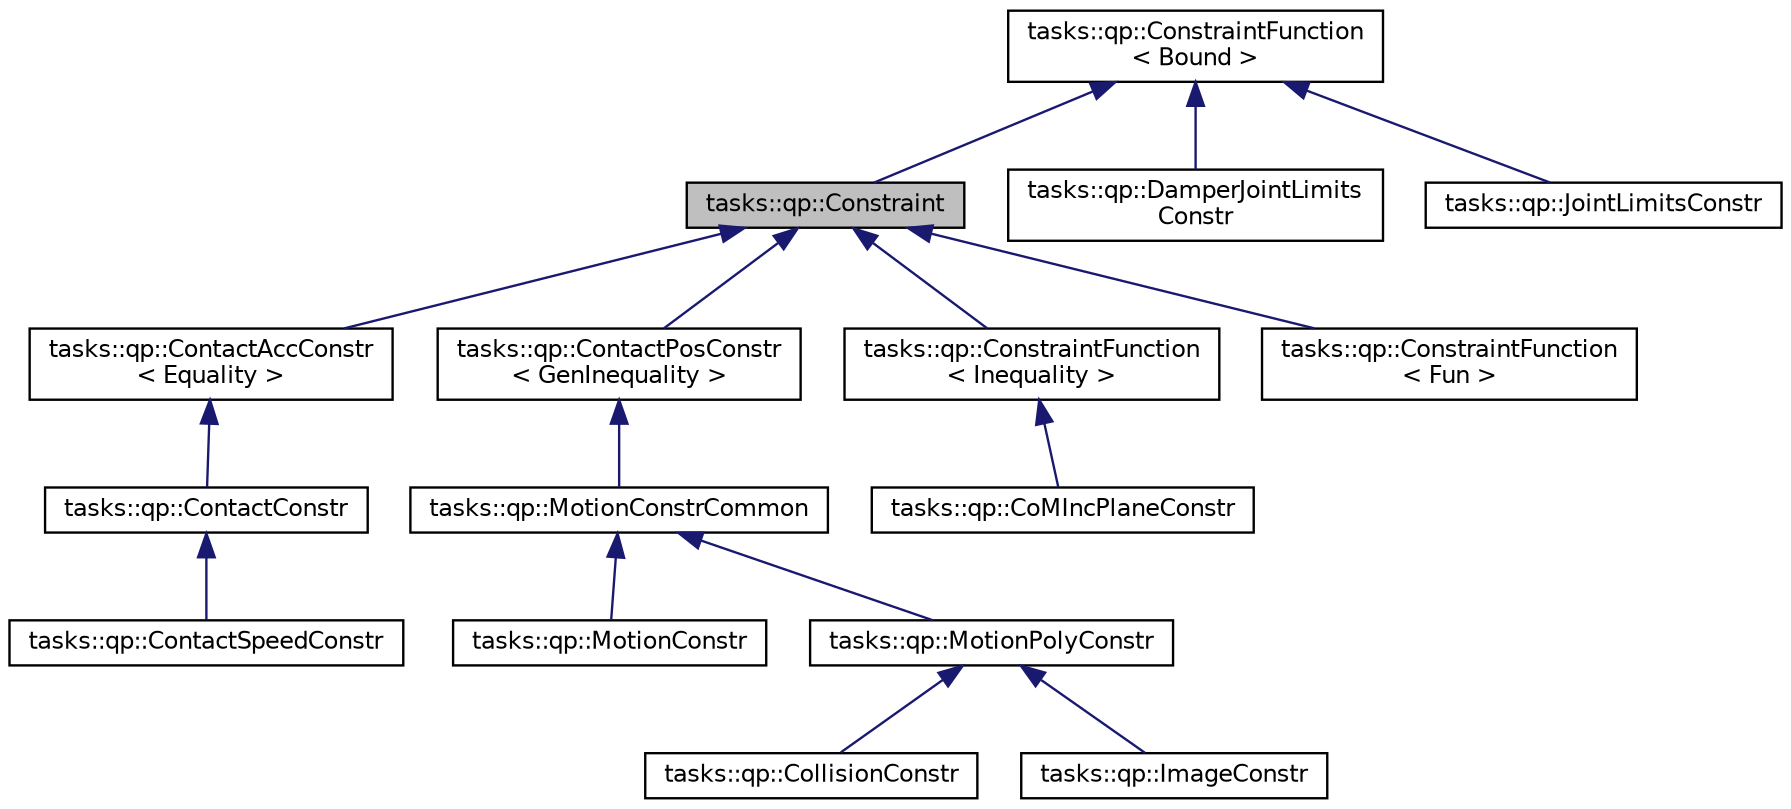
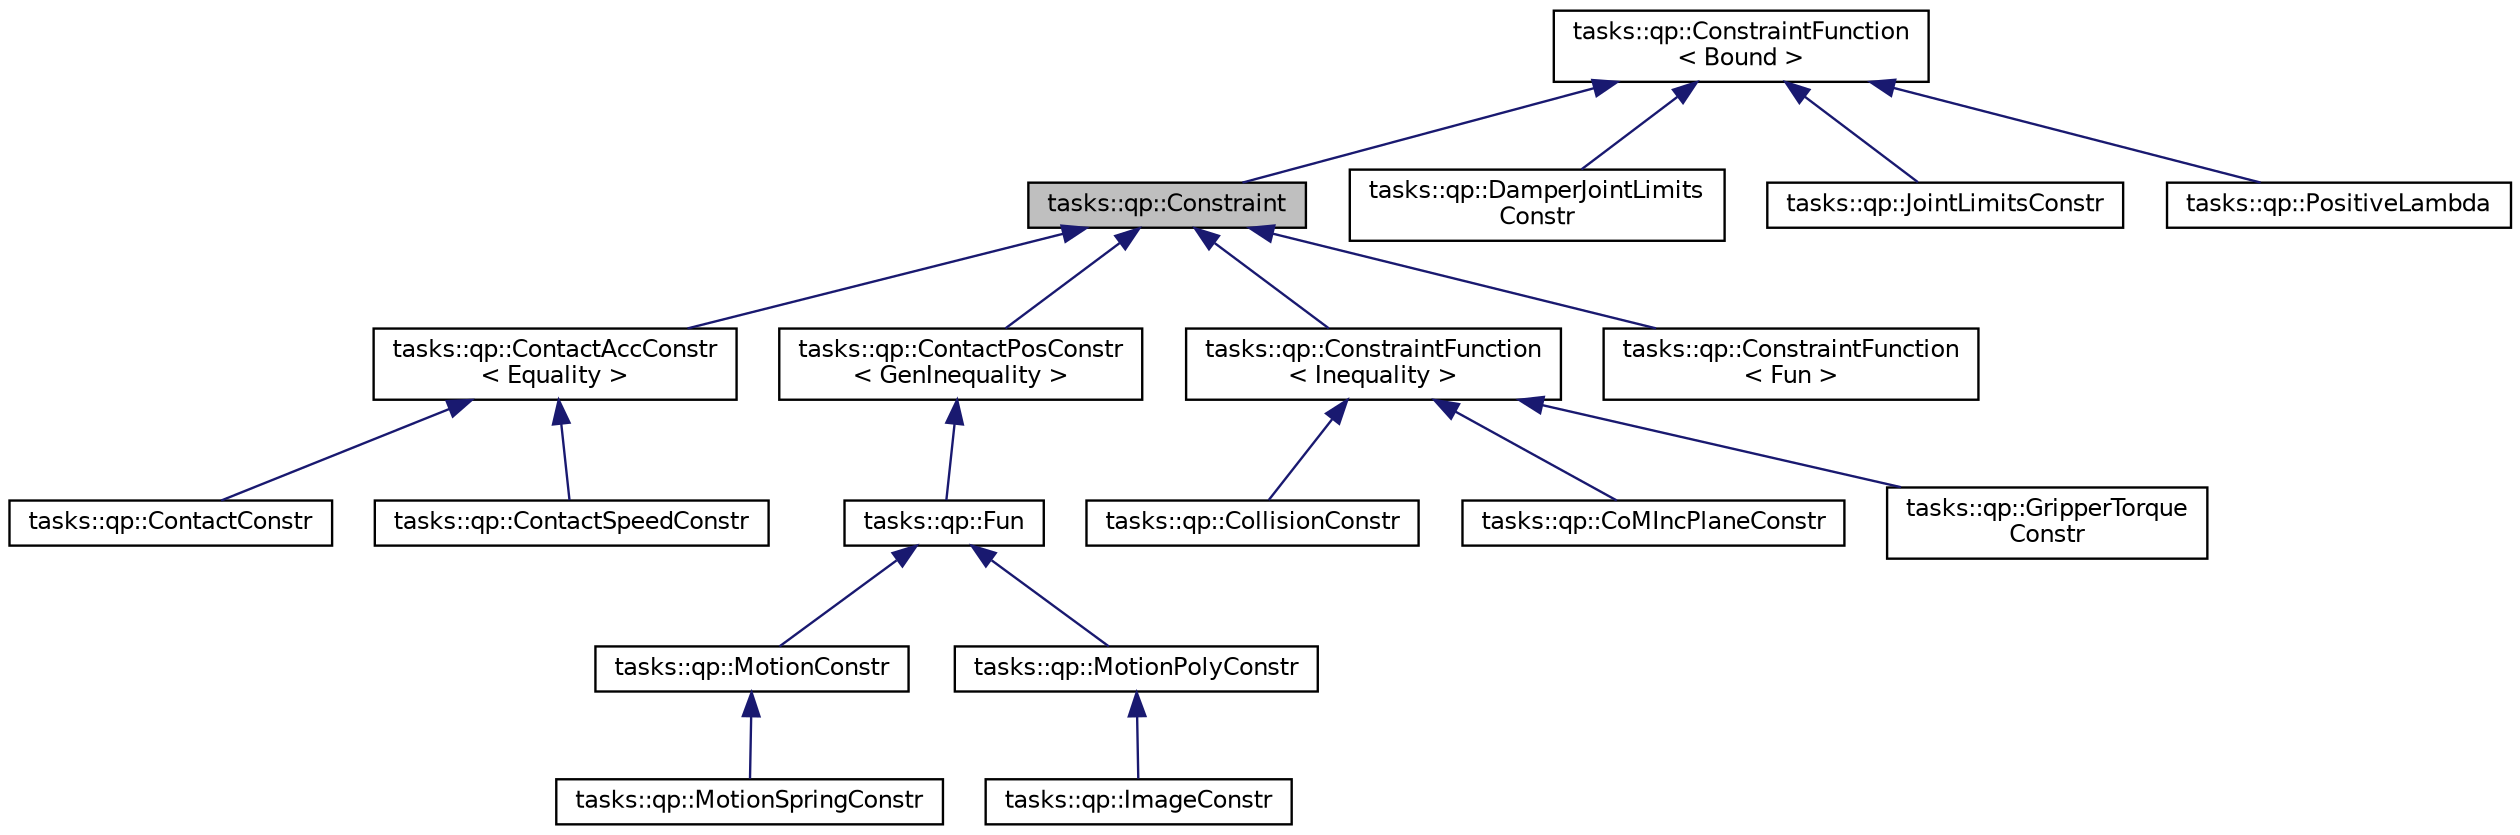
node "tasks::qp::PositiveLambda": added
node "tasks::qp::MotionConstrCommon": label "tasks::qp::MotionConstrCommon" -> "tasks::qp::Fun"
node "tasks::qp::GripperTorque Constr": added
edge "tasks::qp::ContactSpeedConstr" -> "tasks::qp::ContactConstr": now "tasks::qp::ContactSpeedConstr" -> "tasks::qp::ContactAccConstr < Equality >"
edge "tasks::qp::CollisionConstr" -> "tasks::qp::MotionPolyConstr": now "tasks::qp::CollisionConstr" -> "tasks::qp::ConstraintFunction < Inequality >"
node "tasks::qp::MotionSpringConstr": added
